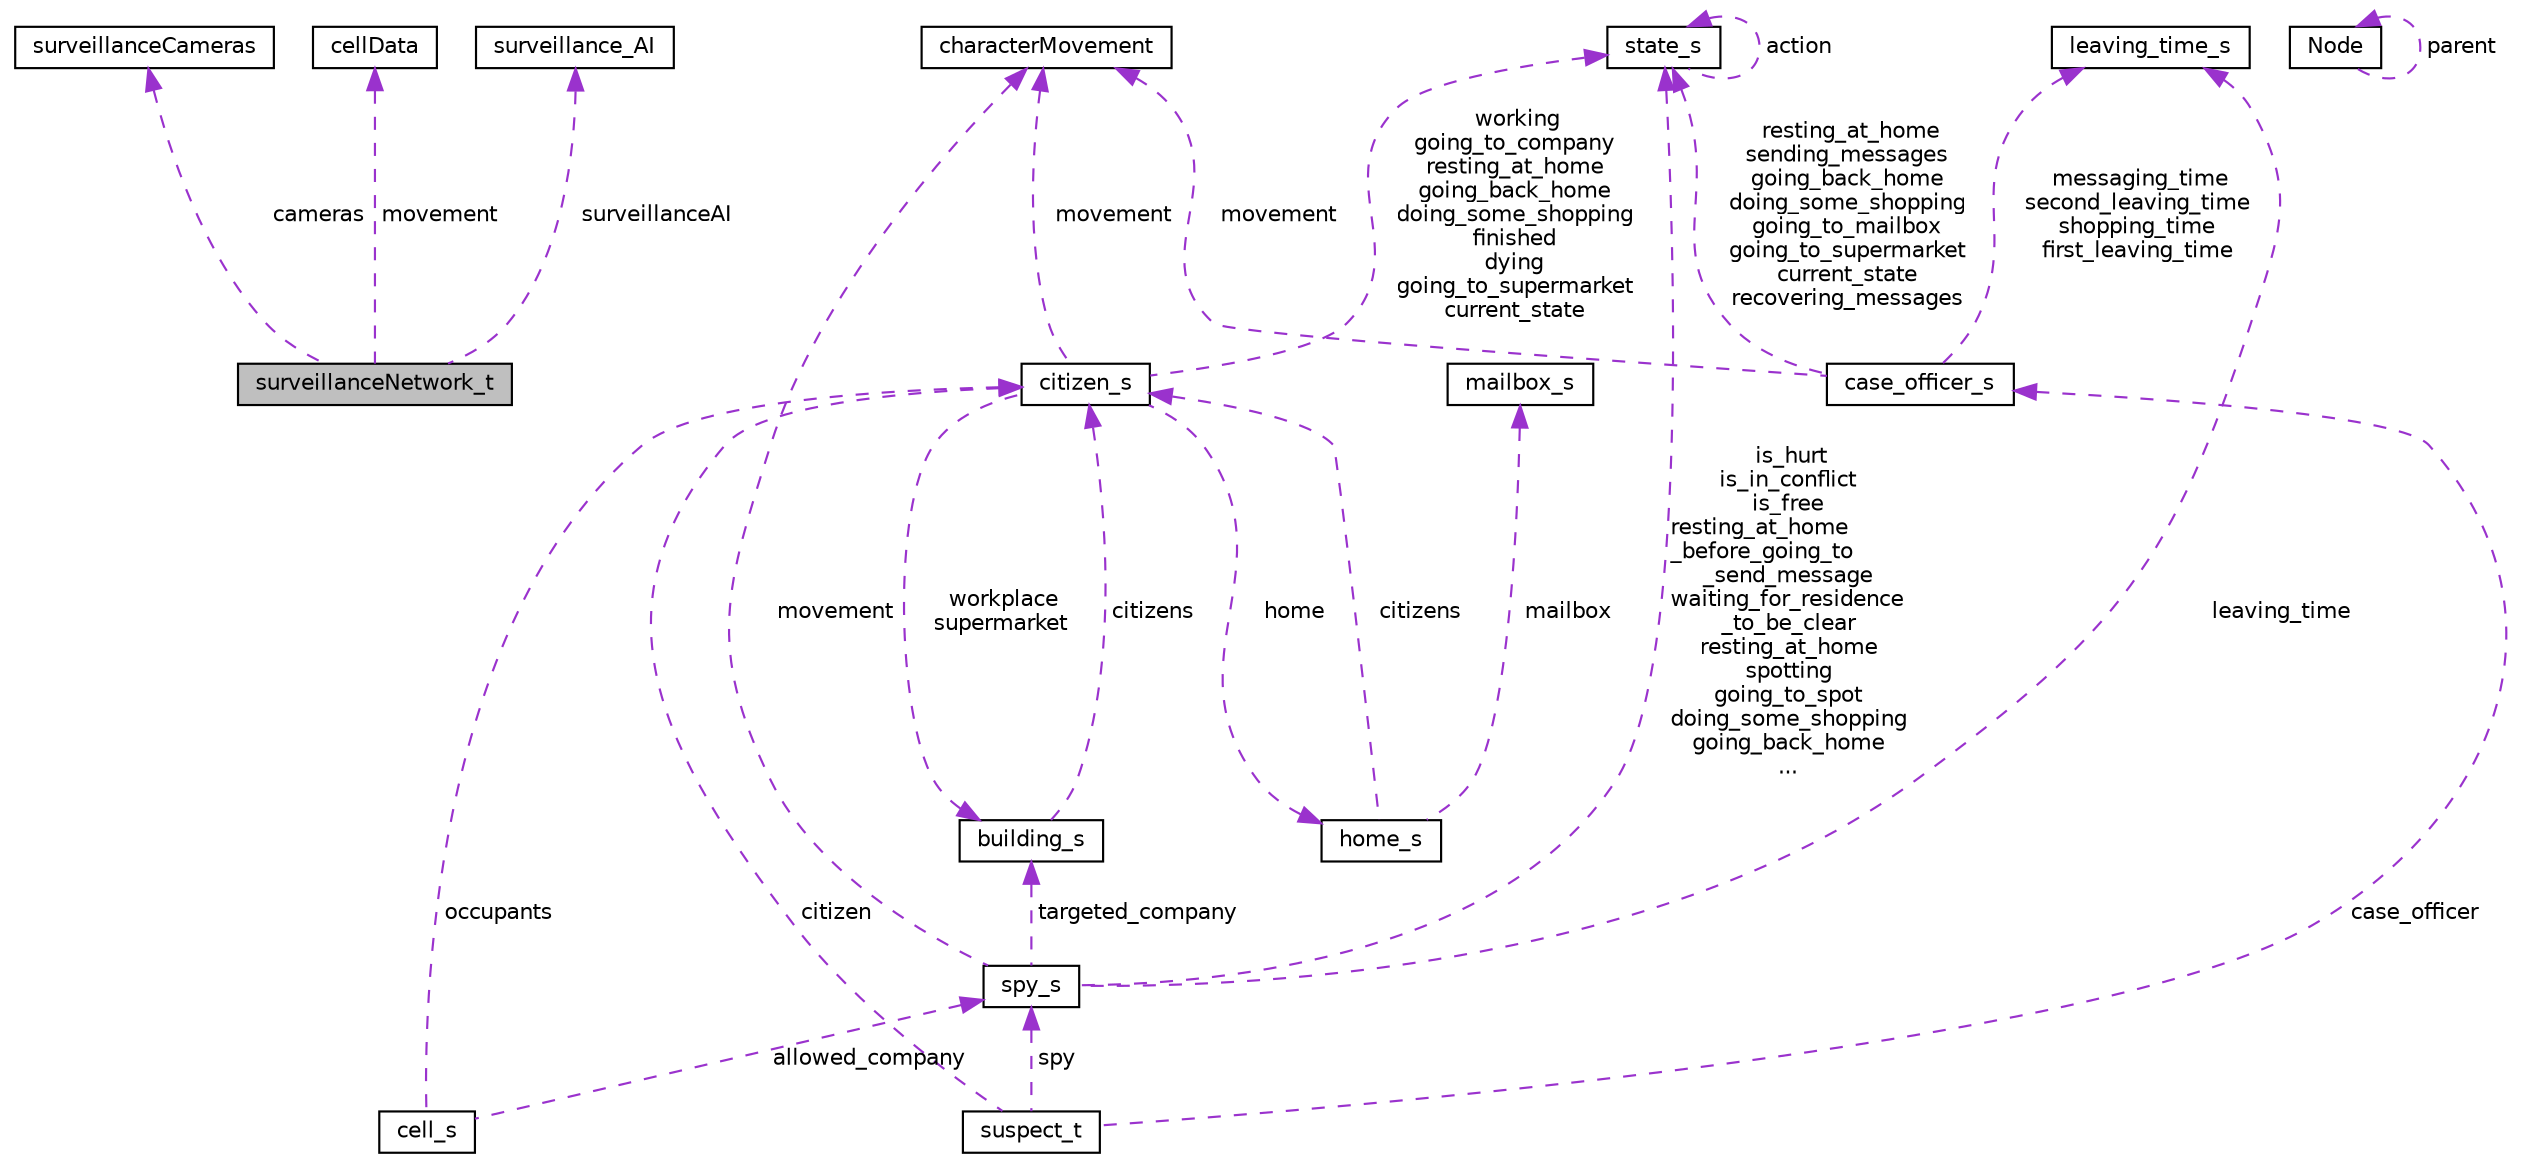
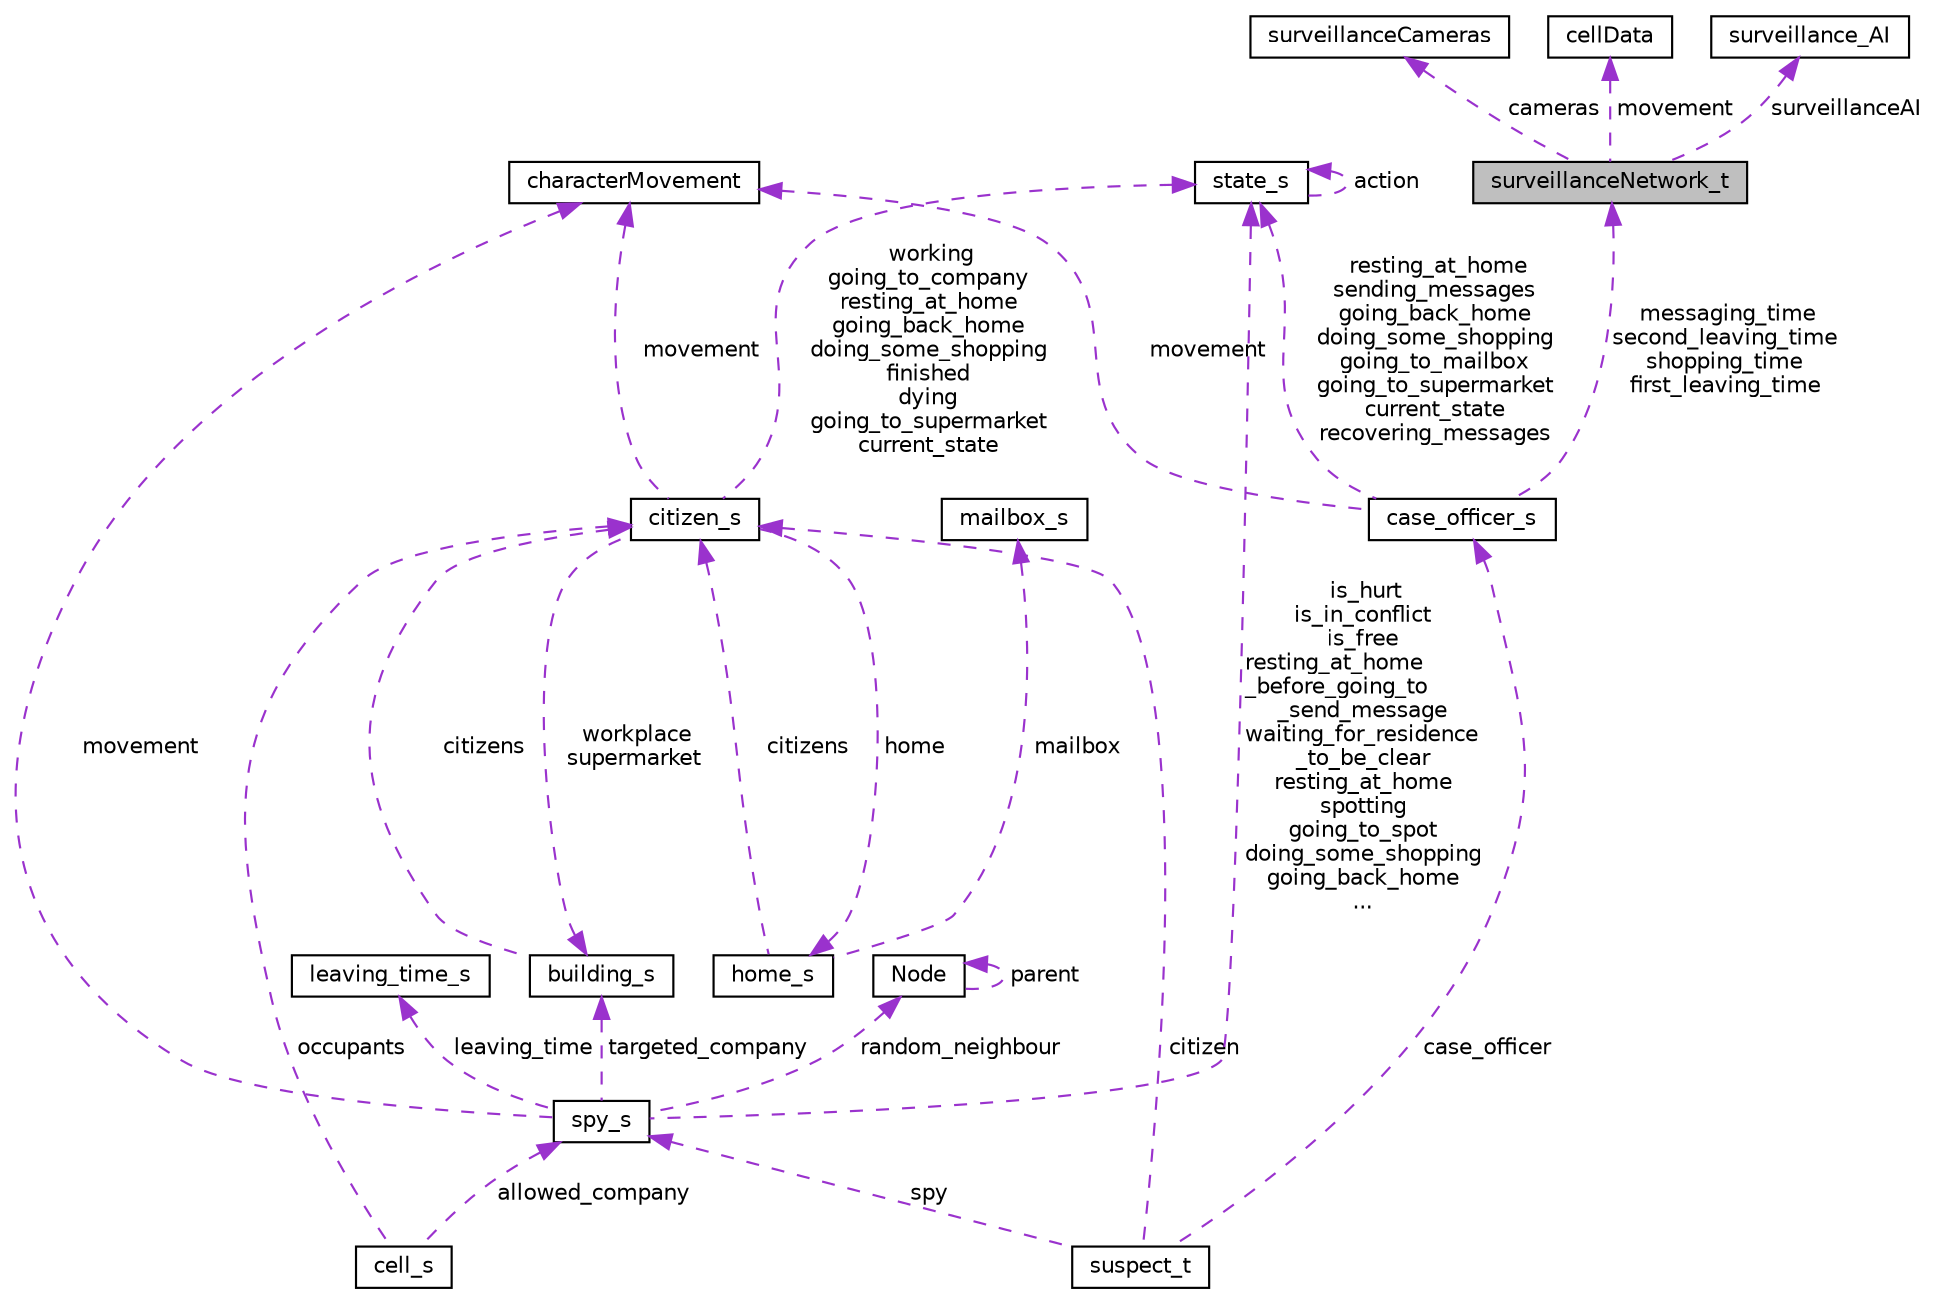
edge "case_officer_s" -> "leaving_time_s": now "case_officer_s" -> "surveillanceNetwork_t"
edge "spy_s" -> "Node": added, label "random_neighbour"
